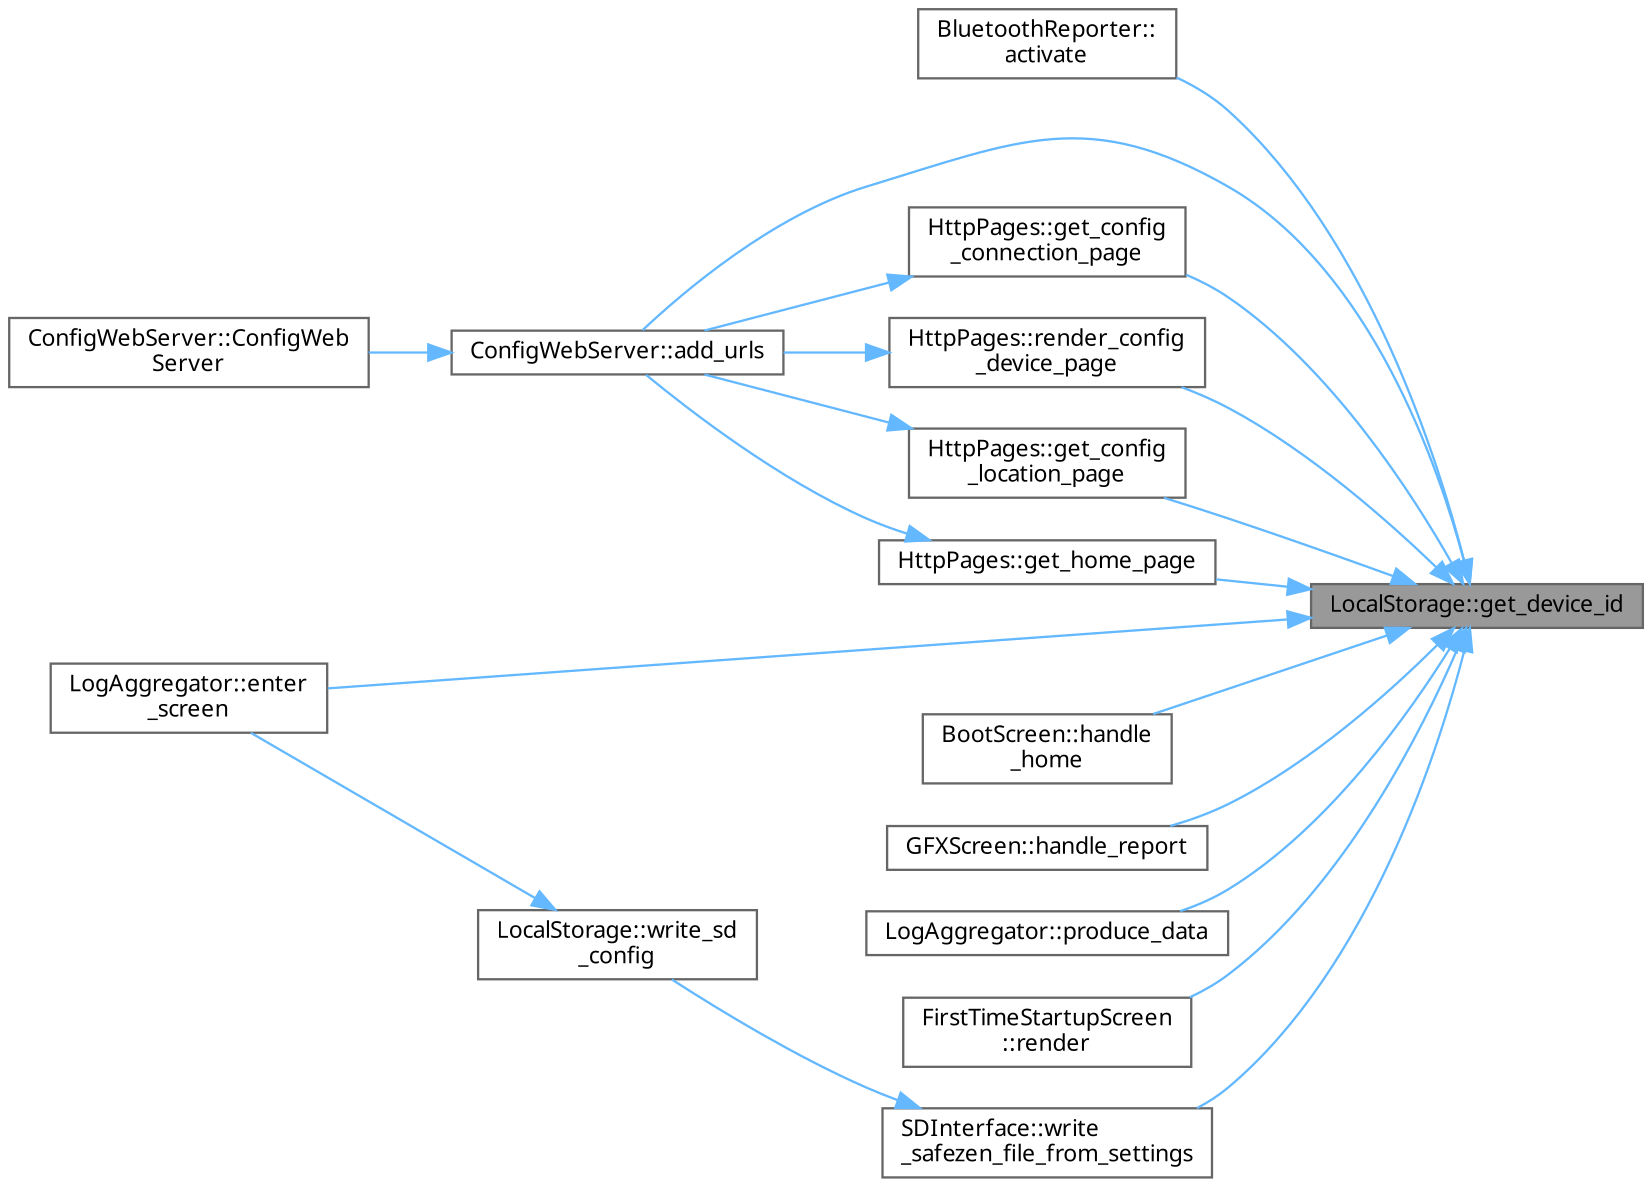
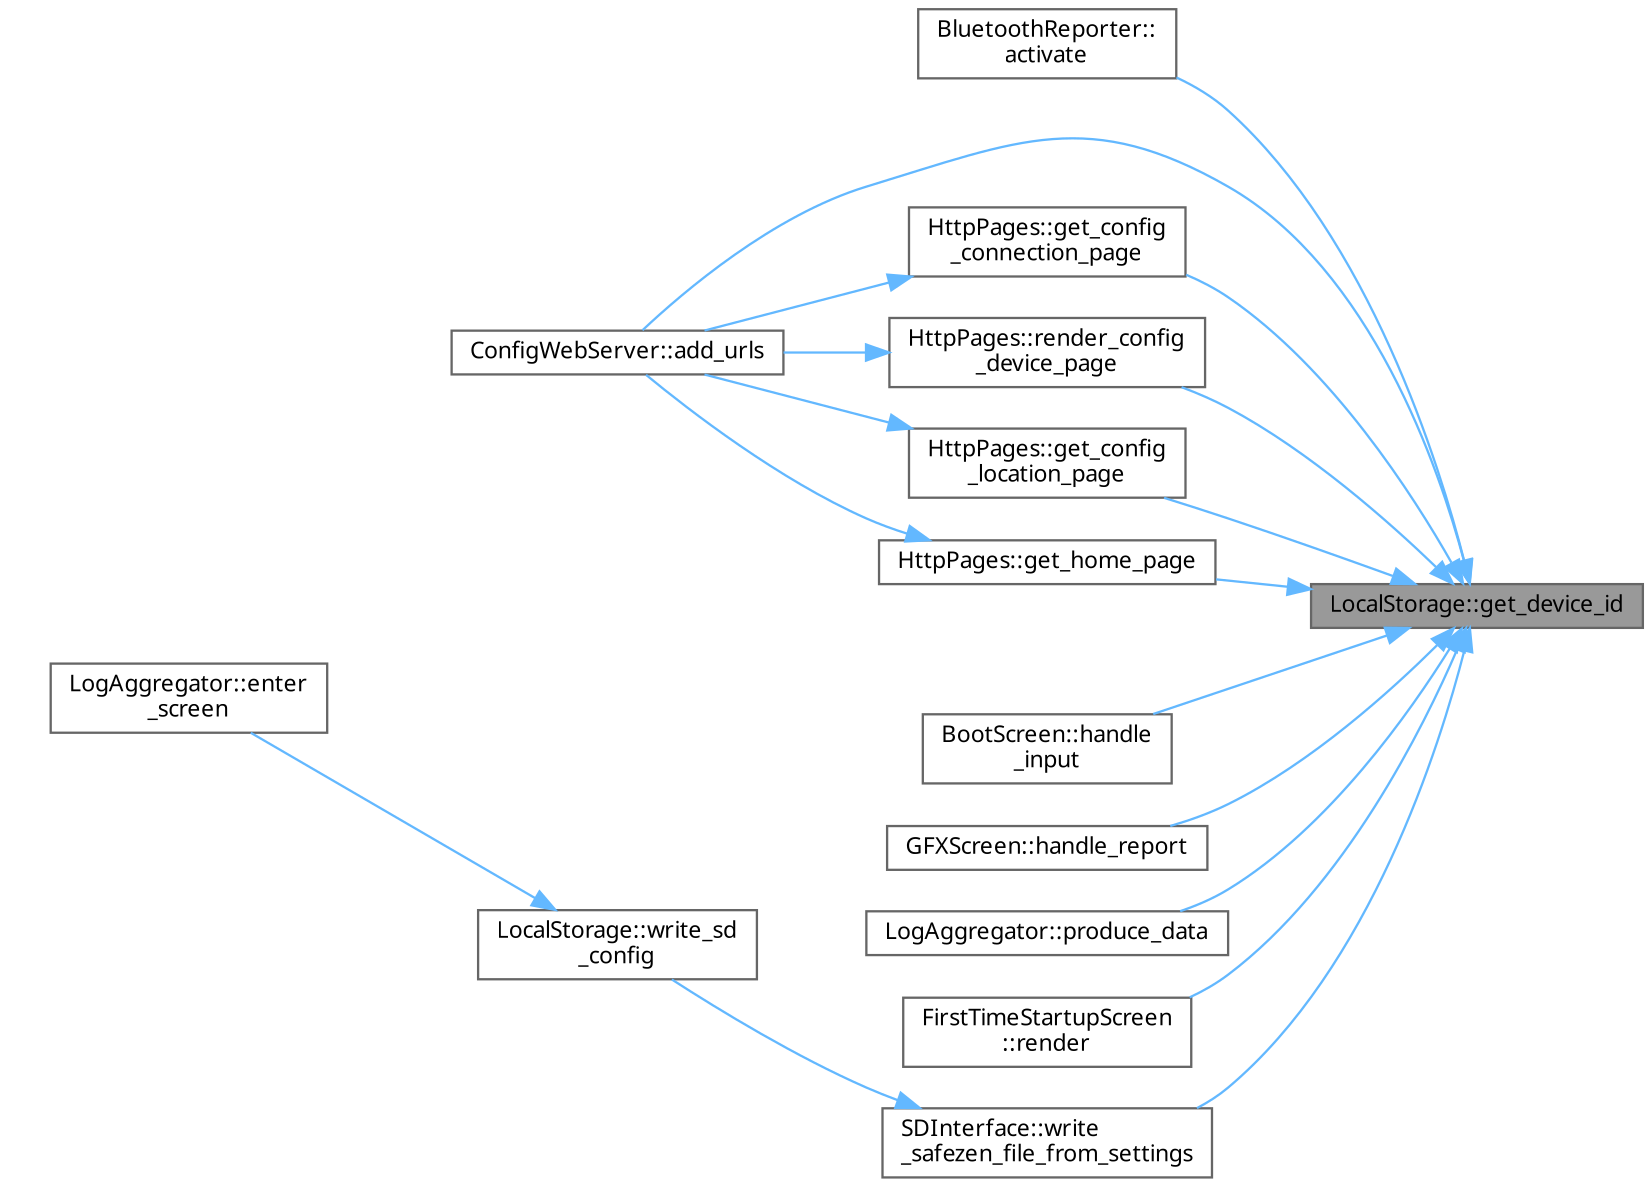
node "ConfigWebServer::ConfigWeb Server": removed
edge "LogAggregator::enter _screen" -> "LocalStorage::get_device_id": removed
node "BootScreen::handle _home": label "BootScreen::handle _home" -> "BootScreen::handle _input"
